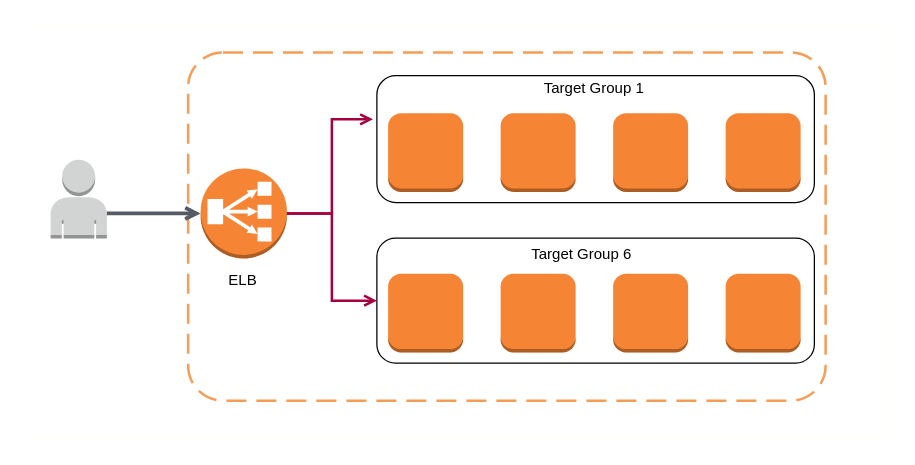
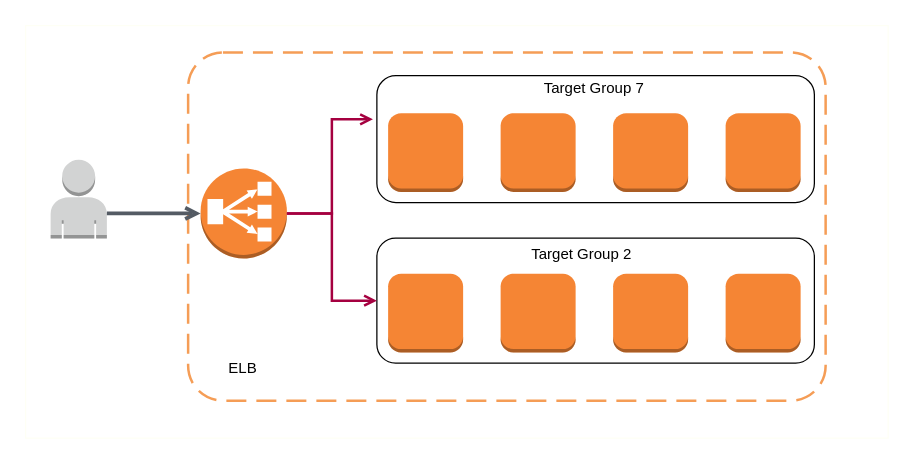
node "Target Group 1": label "Target Group 1" -> "Target Group 7"
node "Target Group 6": label "Target Group 6" -> "Target Group 2"
node "ELB": moved (244, 281) -> (244, 368)
